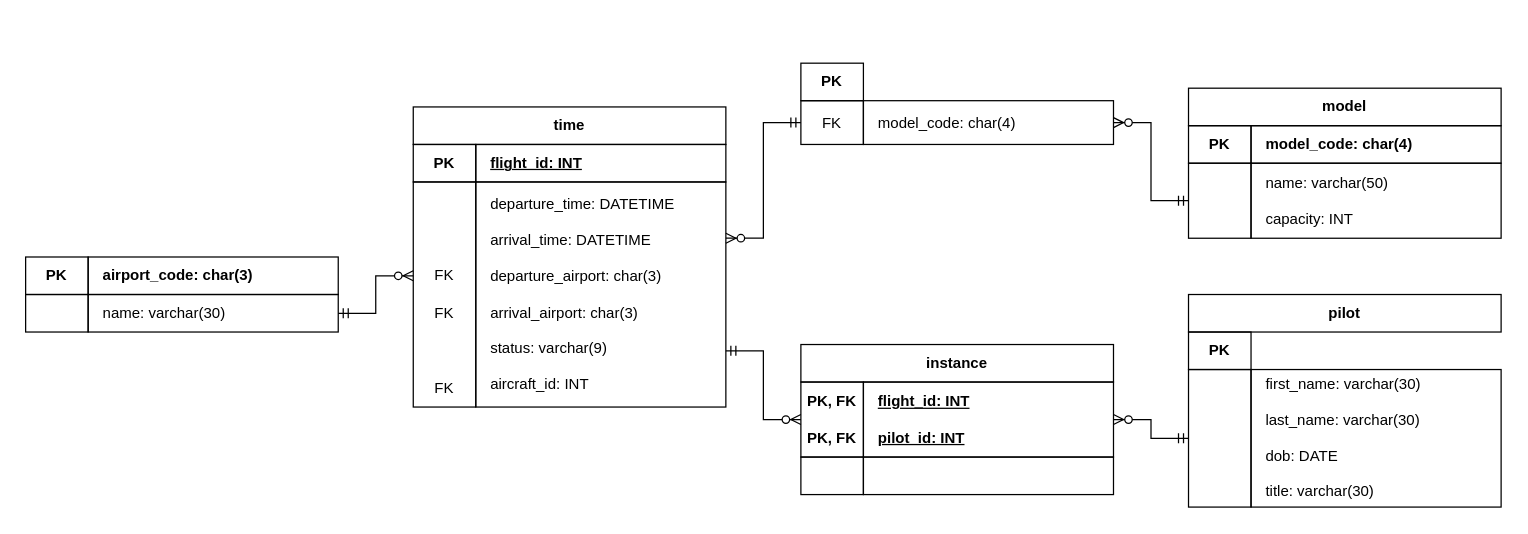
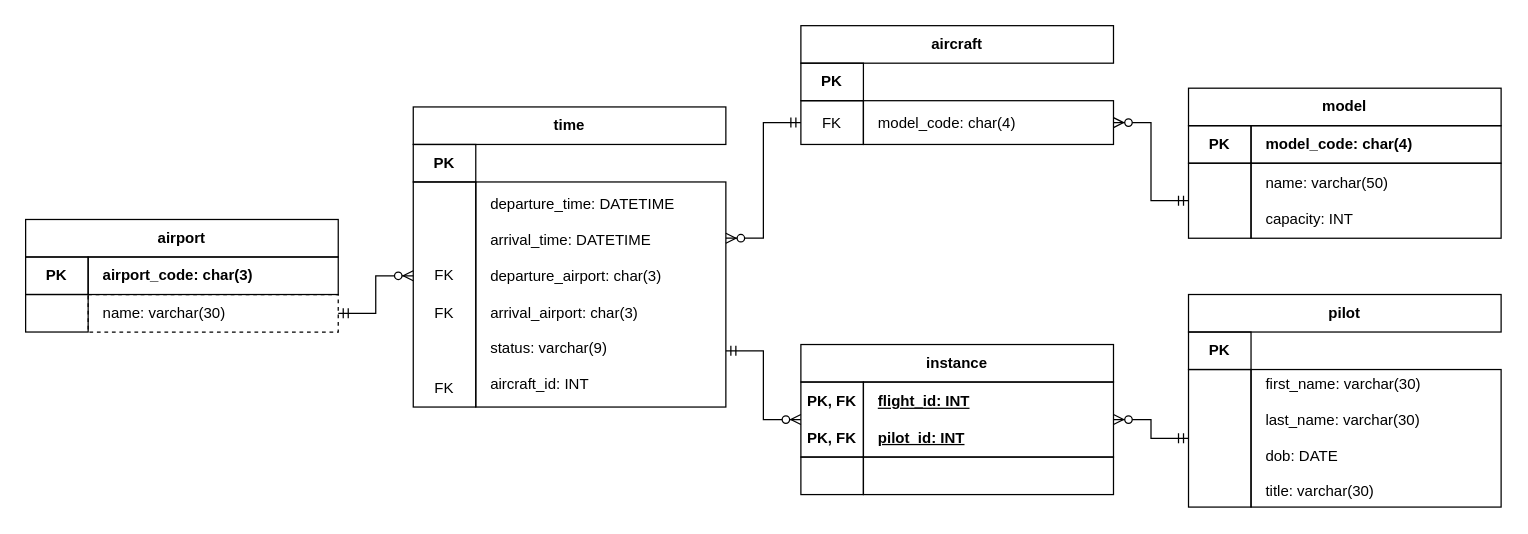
node "aircraft": added
node "flight_id: INT": removed
node "airport": added
node "name: varchar(30)": style solid -> dashed
